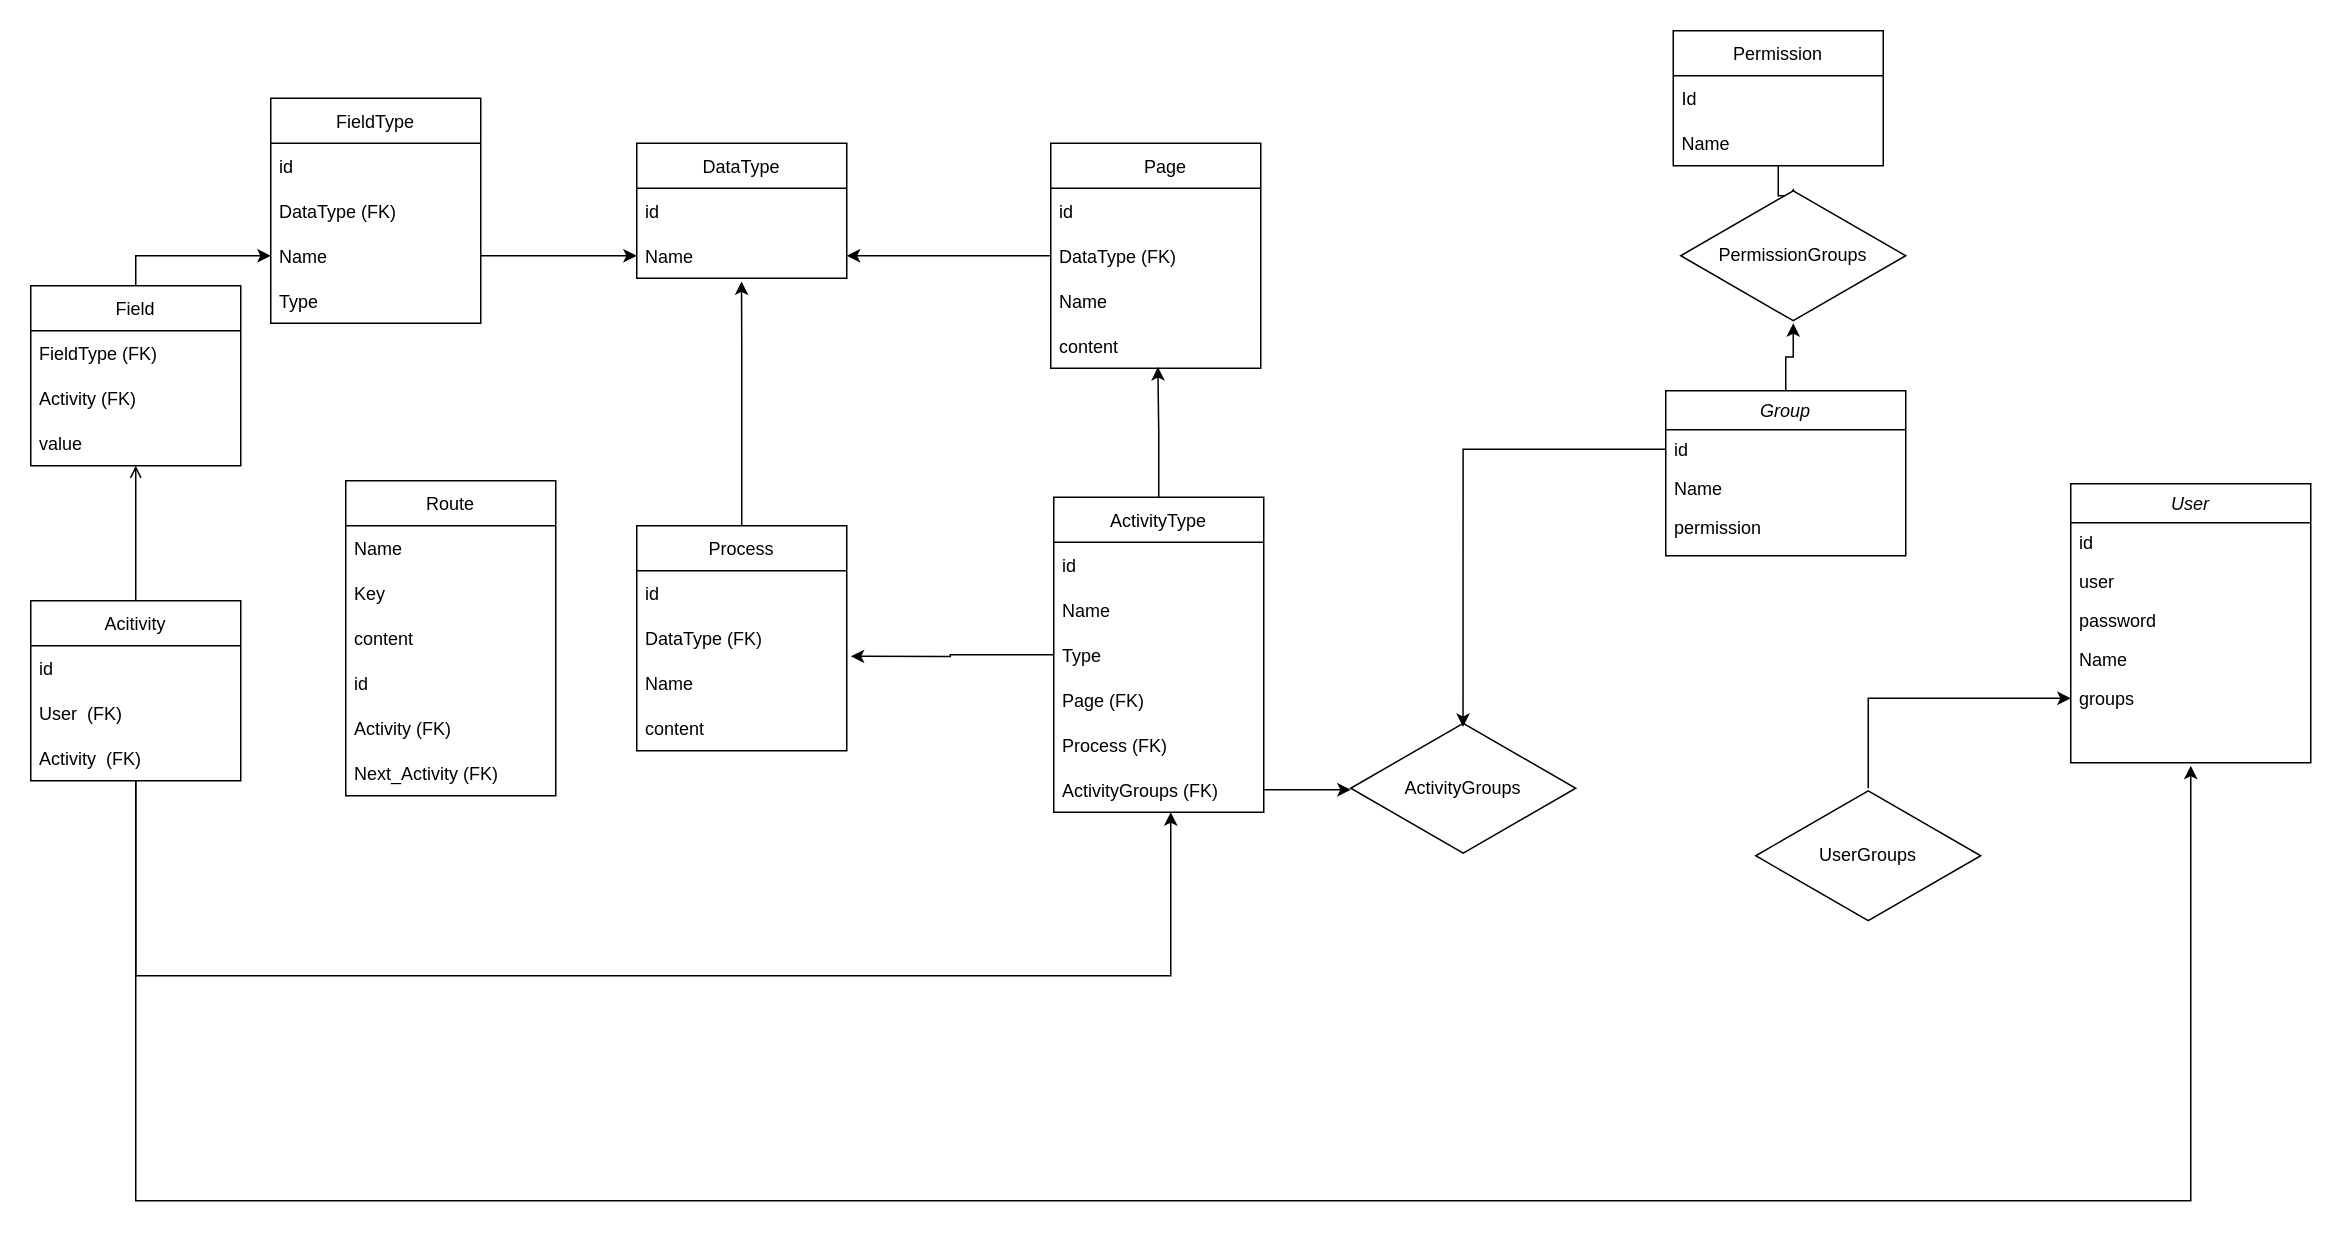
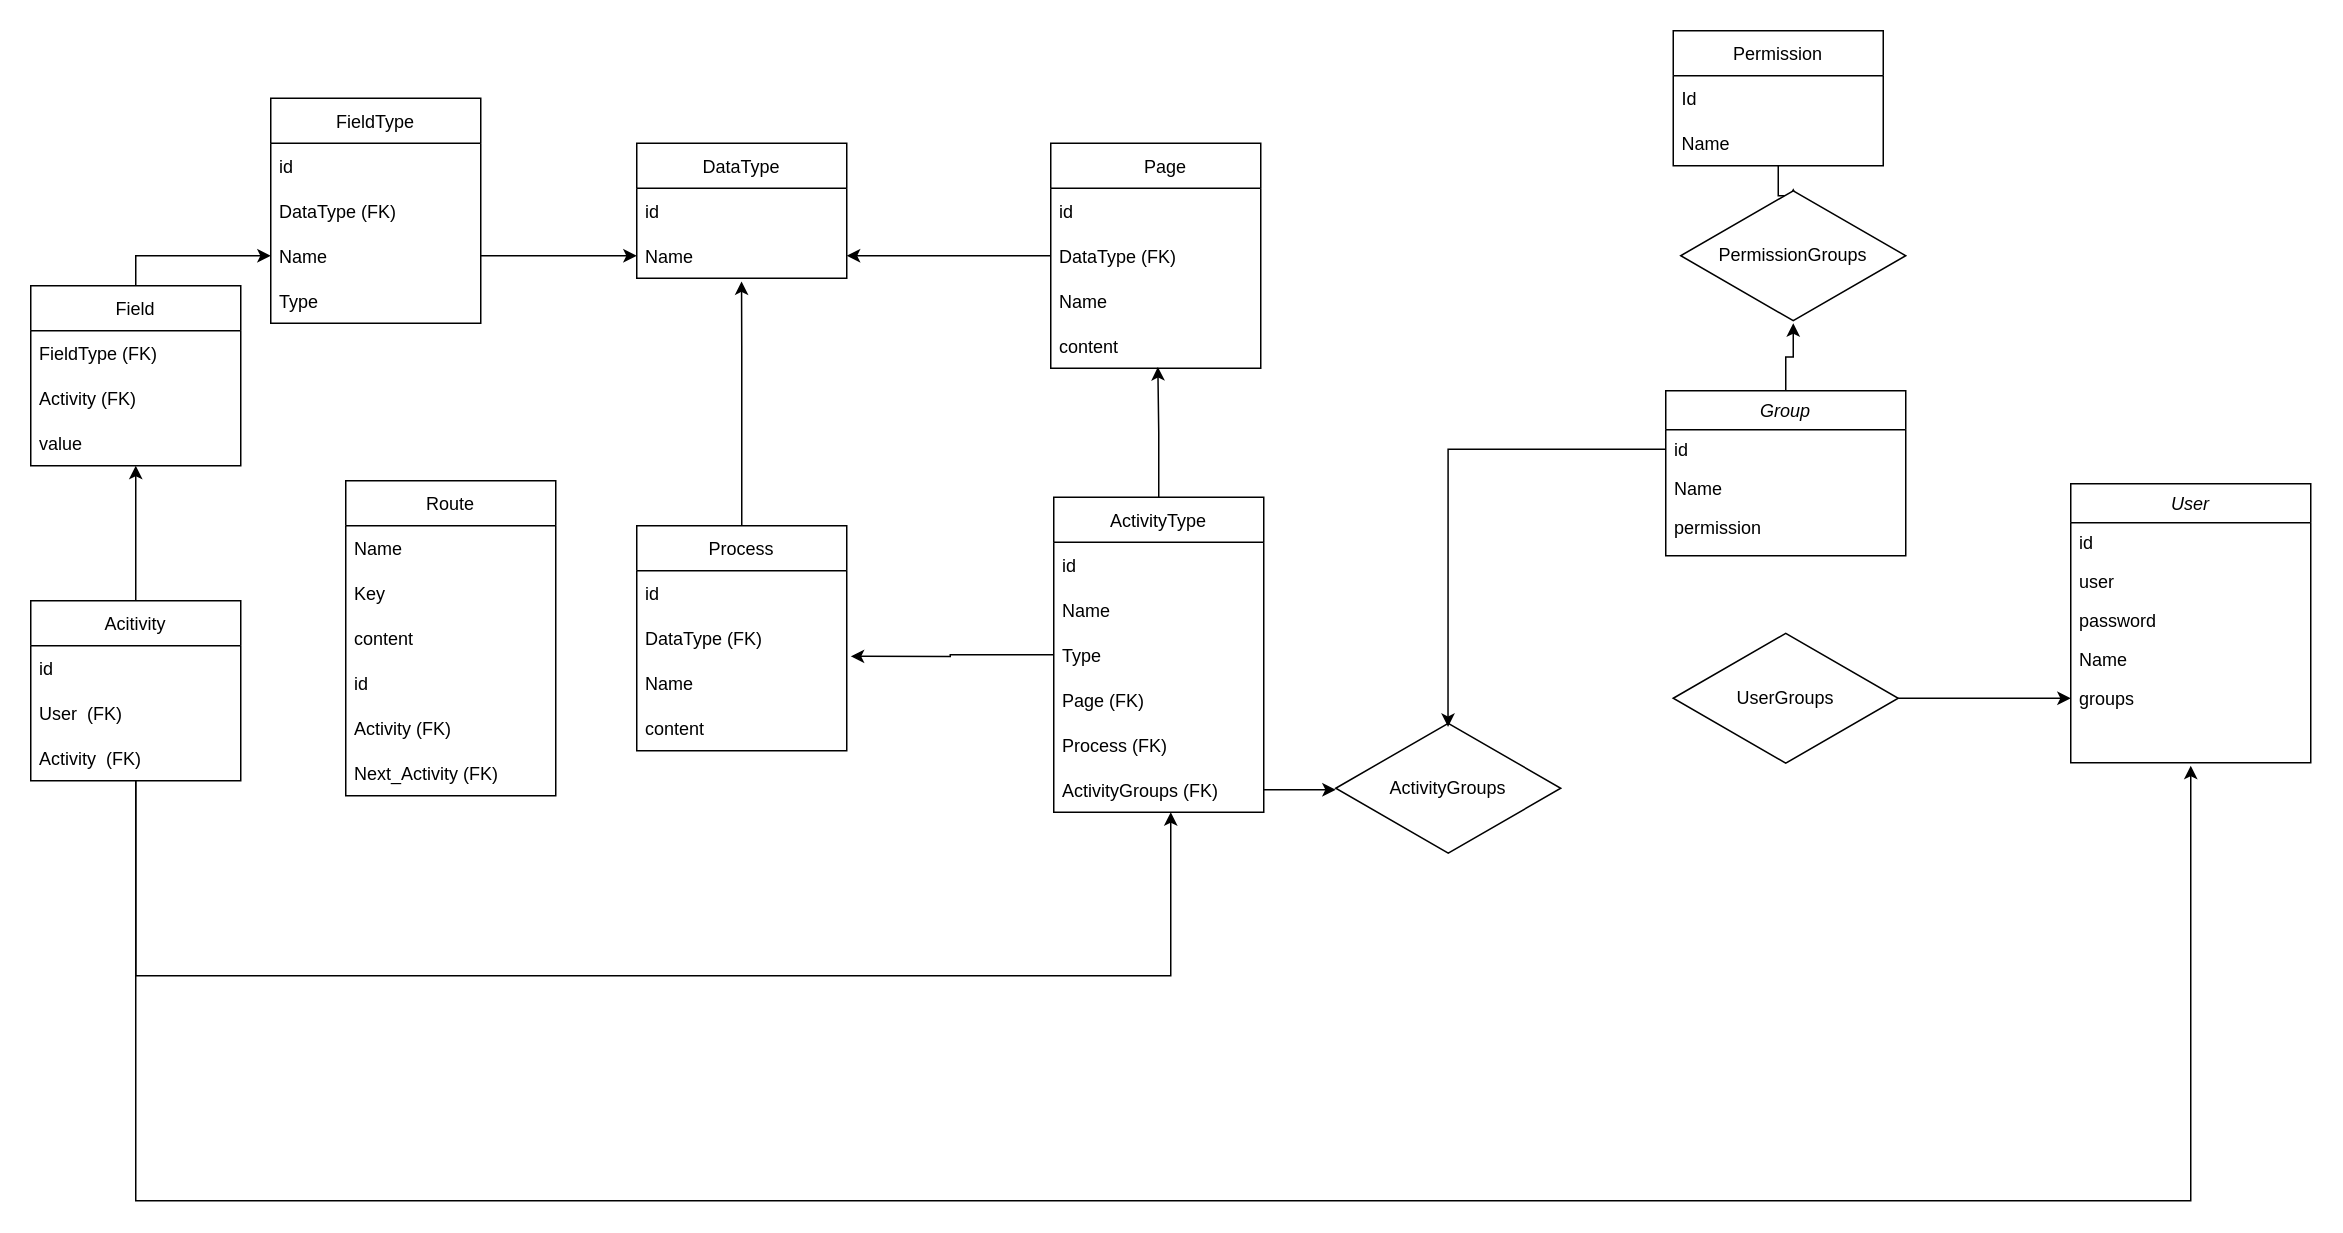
edge "Acitivity" -> "Field": arrowhead open -> classic
node "ActivityGroups": moved (1463, 788) -> (1448, 788)
node "UserGroups": moved (1868, 856) -> (1786, 698)
